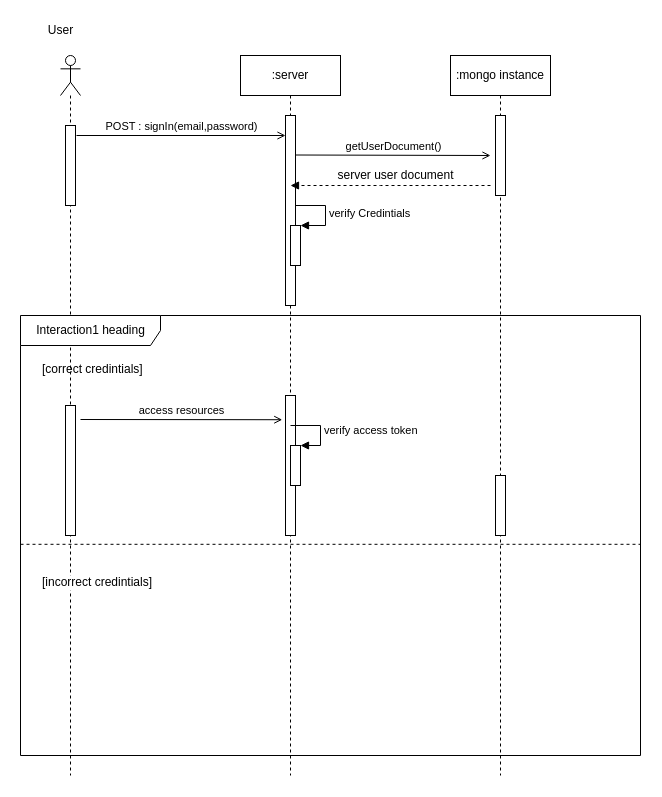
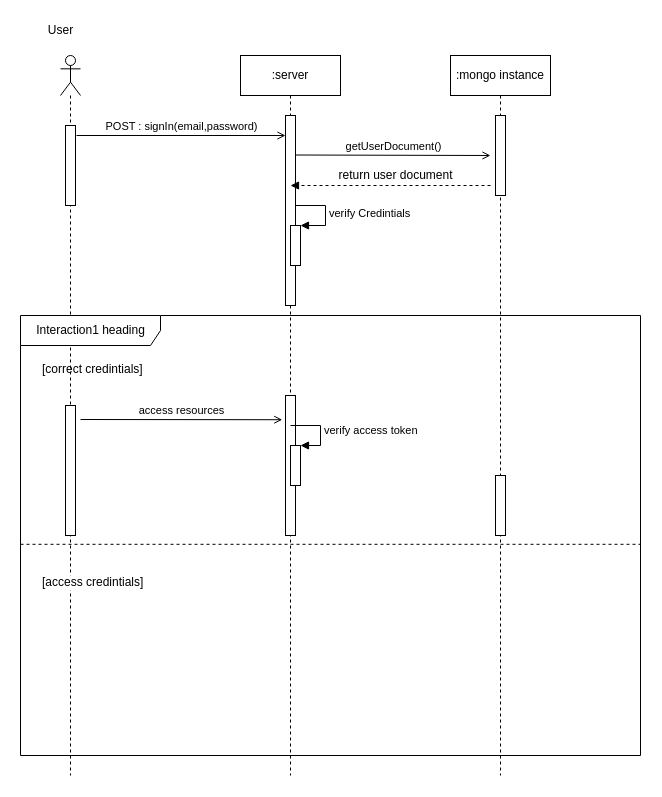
node "server user document": label "server user document" -> "return user document"
node "[incorrect credintials]": label "[incorrect credintials]" -> "[access credintials]"
